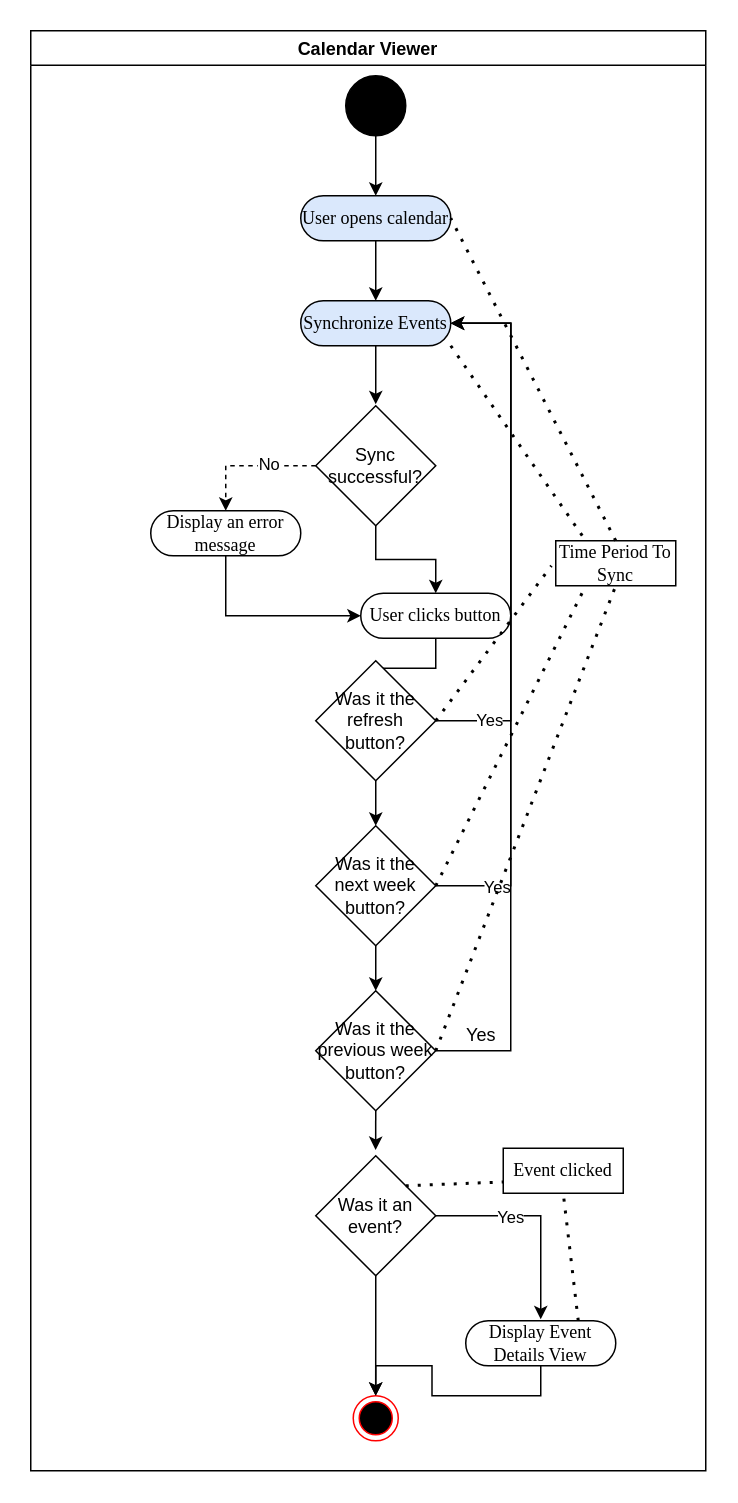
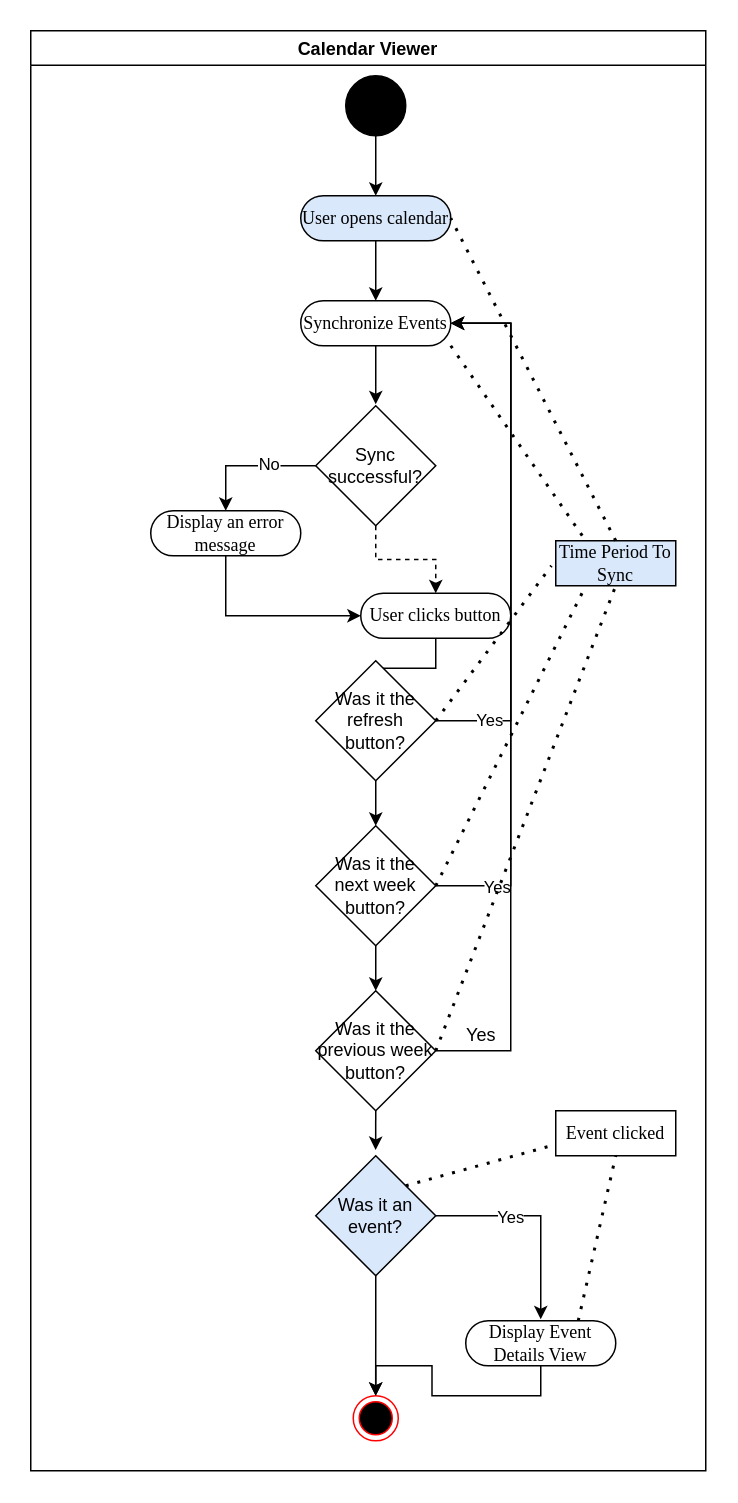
node "Synchronize Events": fillcolor #dae8fc -> #ffffff
edge "Sync successful?" -> "Display an error message": style dashed -> solid
edge "Sync successful?" -> "User clicks button": style solid -> dashed
node "Time Period To Sync": fillcolor #ffffff -> #dae8fc
node "Event clicked": moved (563, 1171) -> (616, 1133)
node "Was it an event?": fillcolor #ffffff -> #dae8fc
